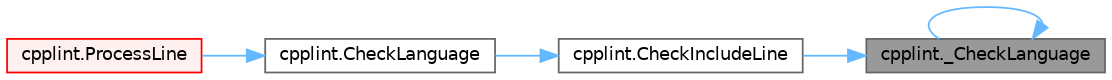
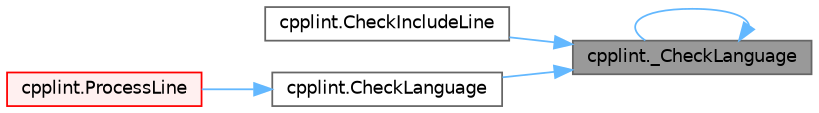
edge "cpplint.CheckLanguage" -> "cpplint.CheckIncludeLine": now "cpplint.CheckLanguage" -> "cpplint._CheckLanguage"
